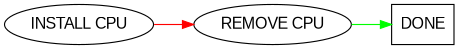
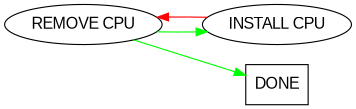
edge "REMOVE CPU" -> "INSTALL CPU": added
